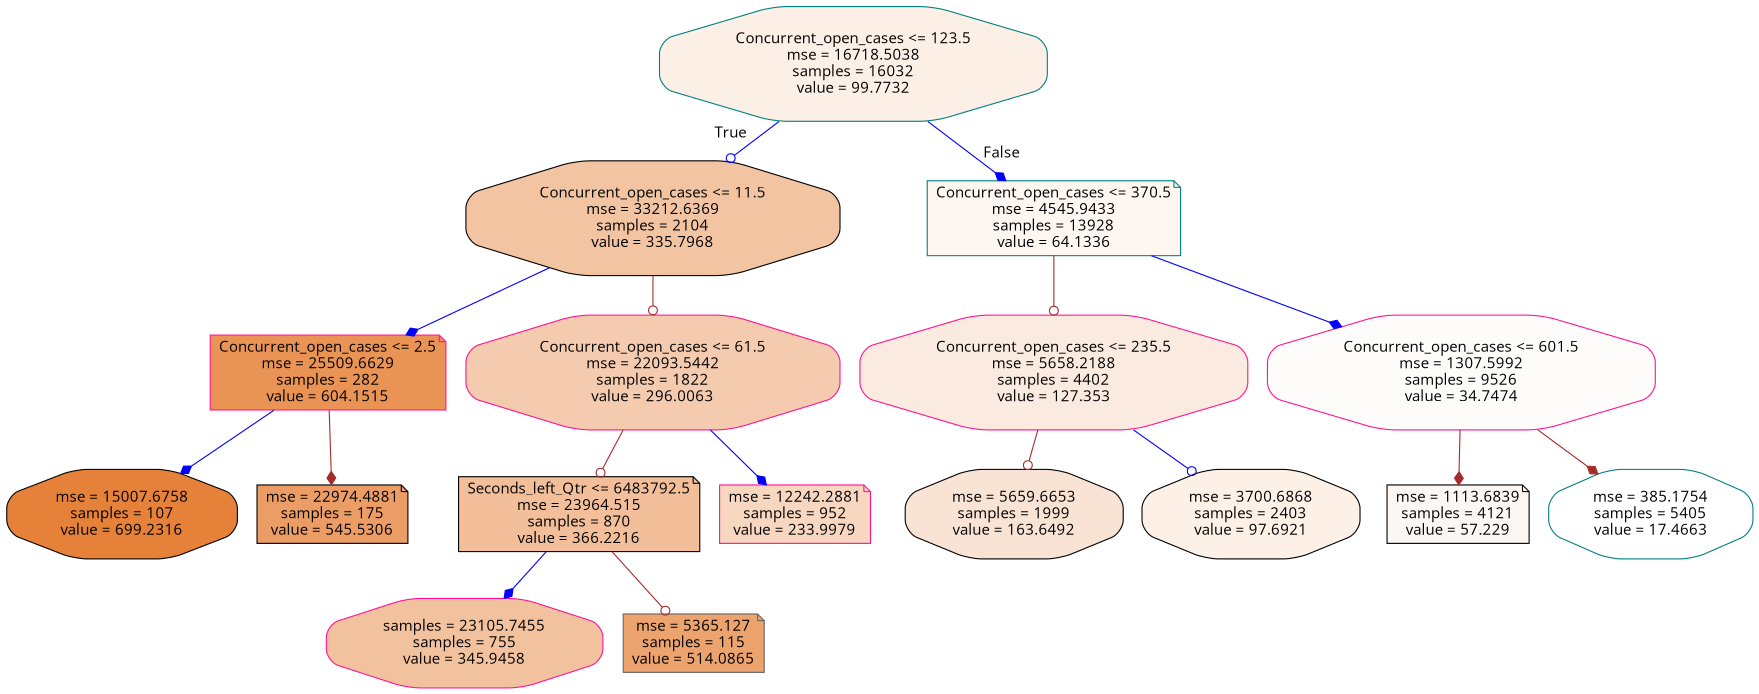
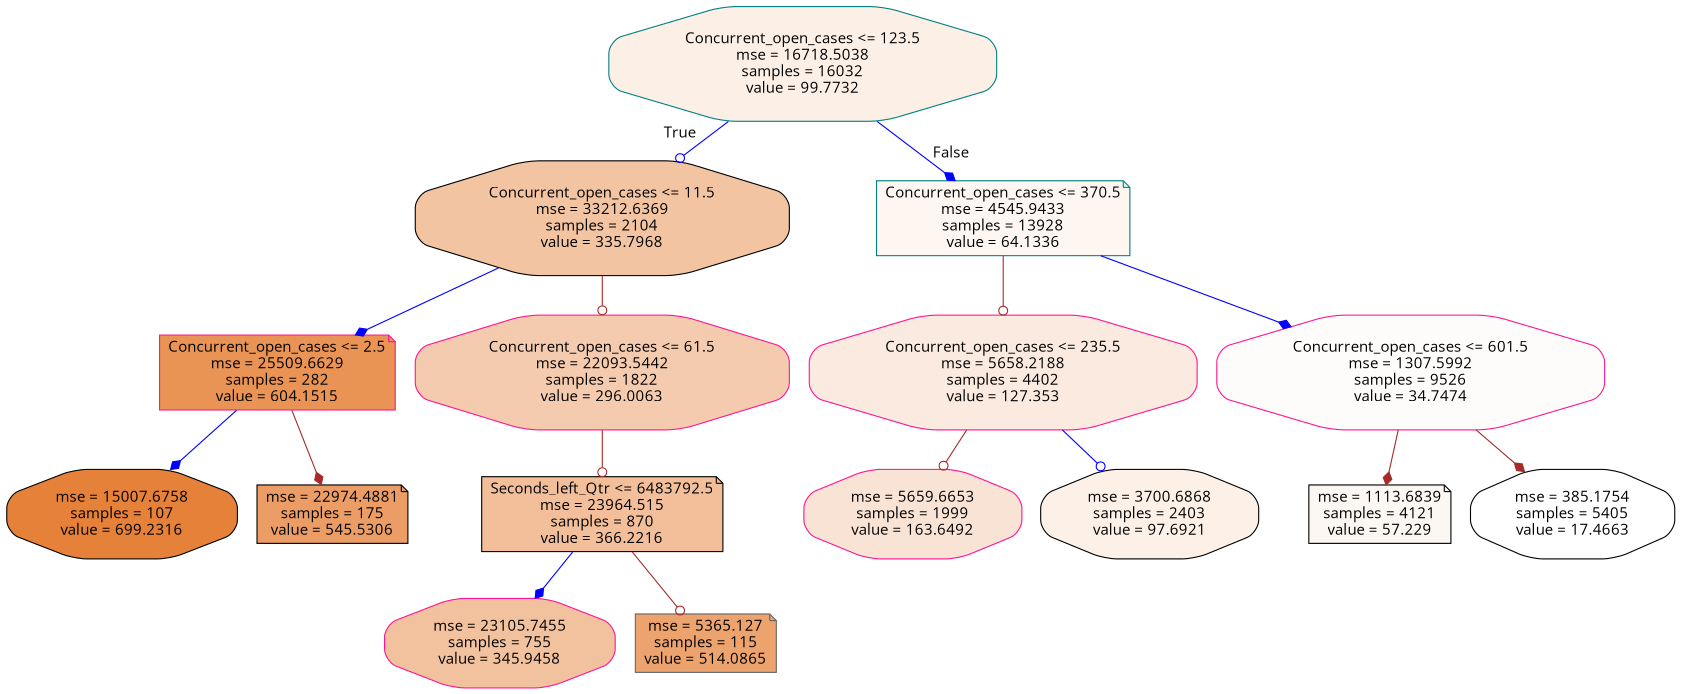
node "mse = 12242.2881 samples = 952 value = 233.9979": removed
node "mse = 5659.6653 samples = 1999 value = 163.6492": color black -> deeppink
node "mse = 385.1754 samples = 5405 value = 17.4663": color teal -> black
node "samples = 23105.7455 samples = 755 value = 345.9458": label "samples = 23105.7455 samples = 755 value = 345.9458" -> "mse = 23105.7455 samples = 755 value = 345.9458"
